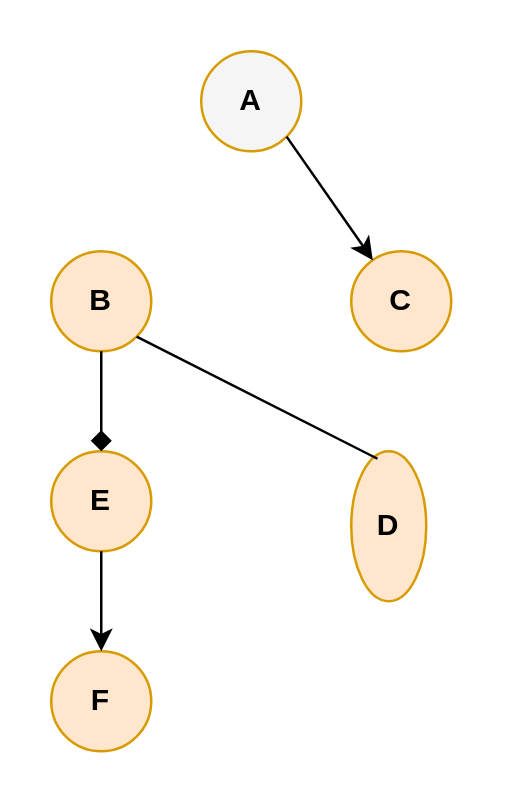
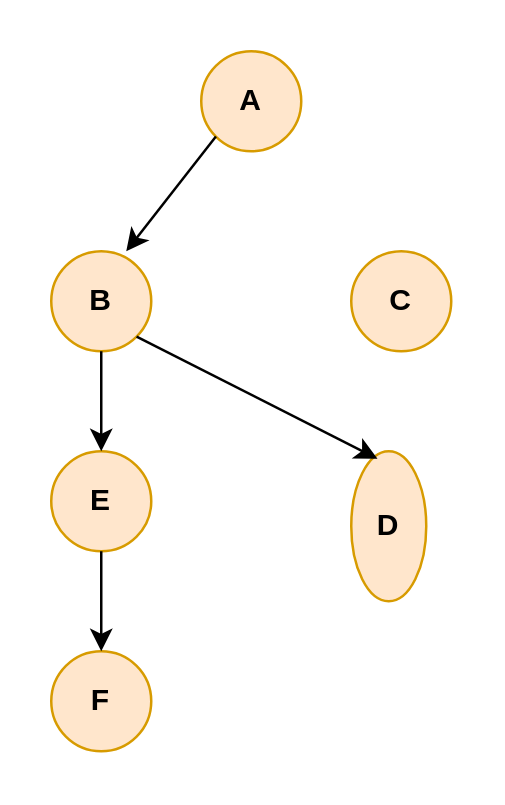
node "A": fillcolor #f5f5f5 -> #ffe6cc
edge "A" -> "B": added
edge "A" -> "C": removed
edge "B" -> "E": arrowhead diamond -> classic
edge "B" -- "D": arrowhead none -> classic
